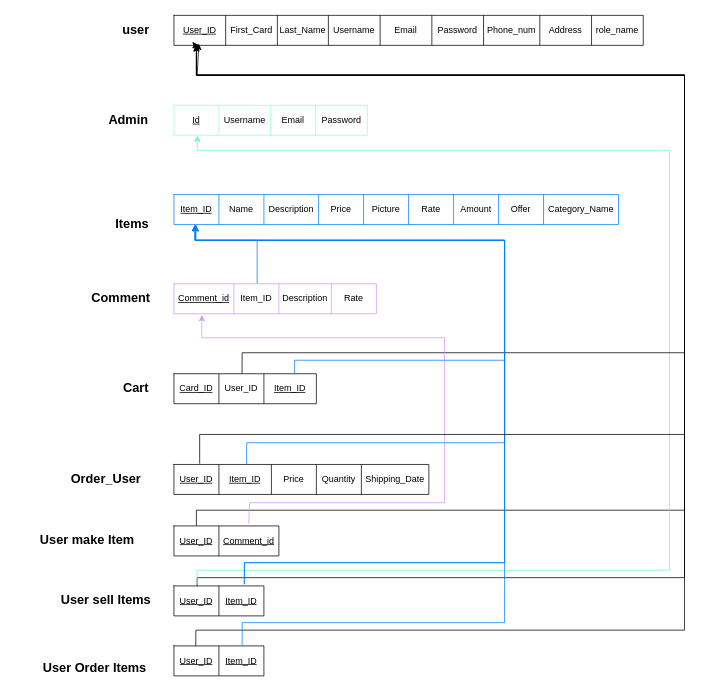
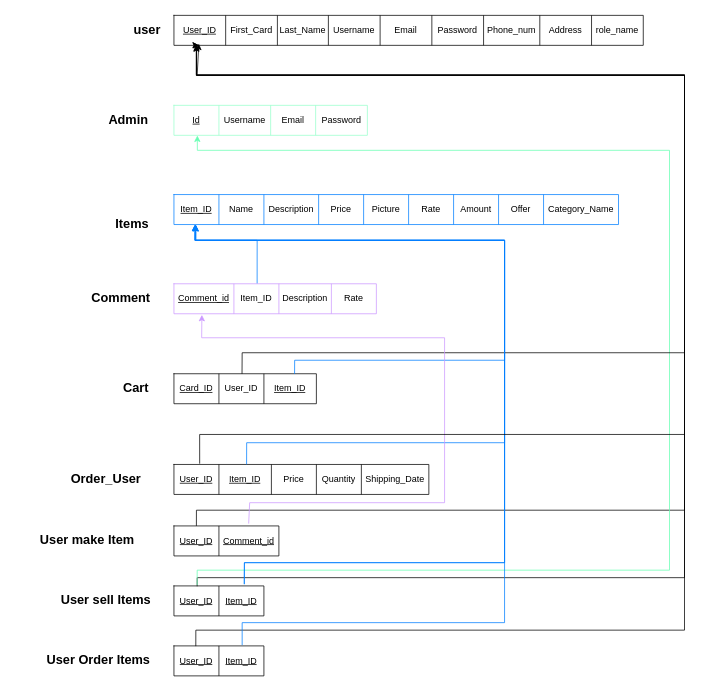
node "user": moved (135, 30) -> (147, 30)
node "User Order Items": moved (94, 669) -> (98, 661)
